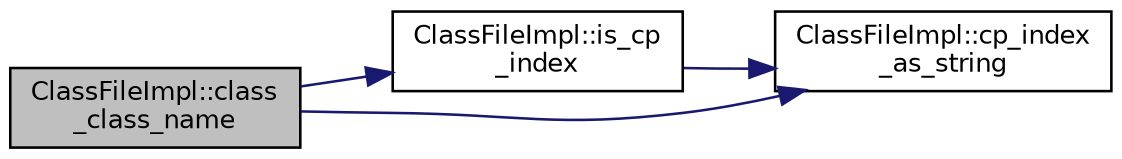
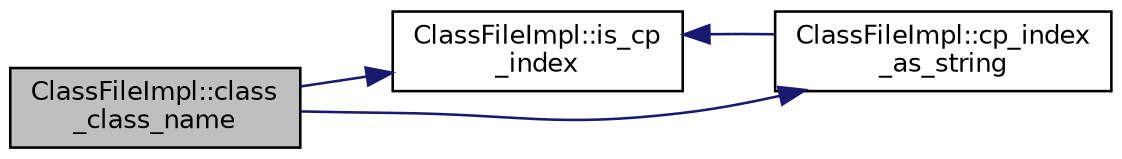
edge "ClassFileImpl::is_cp _index" -> "ClassFileImpl::cp_index _as_string": reversed
